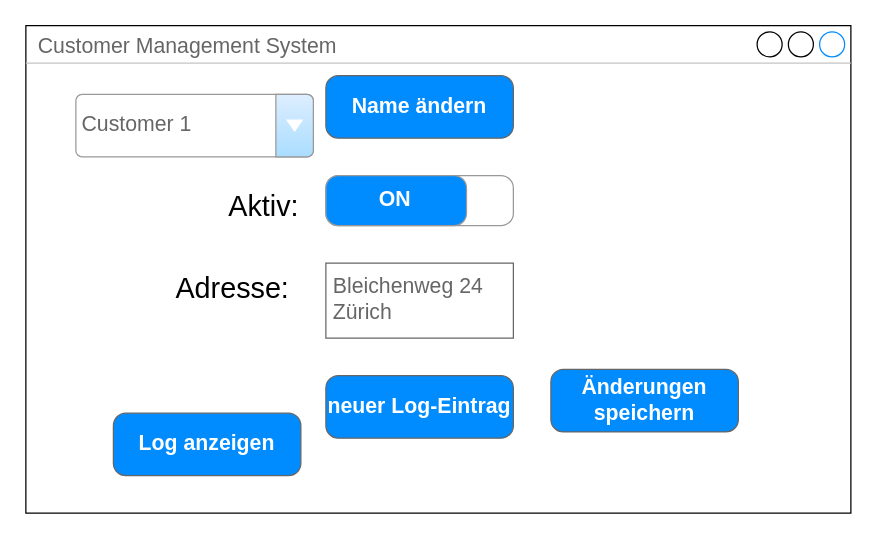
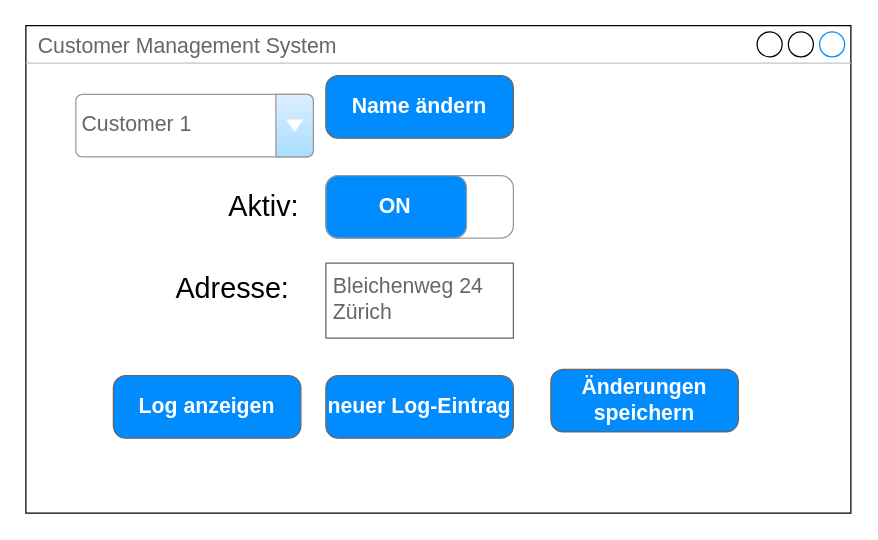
node "ON": size 188x50 -> 188x63
node "Log anzeigen": moved (207, 444) -> (207, 407)
